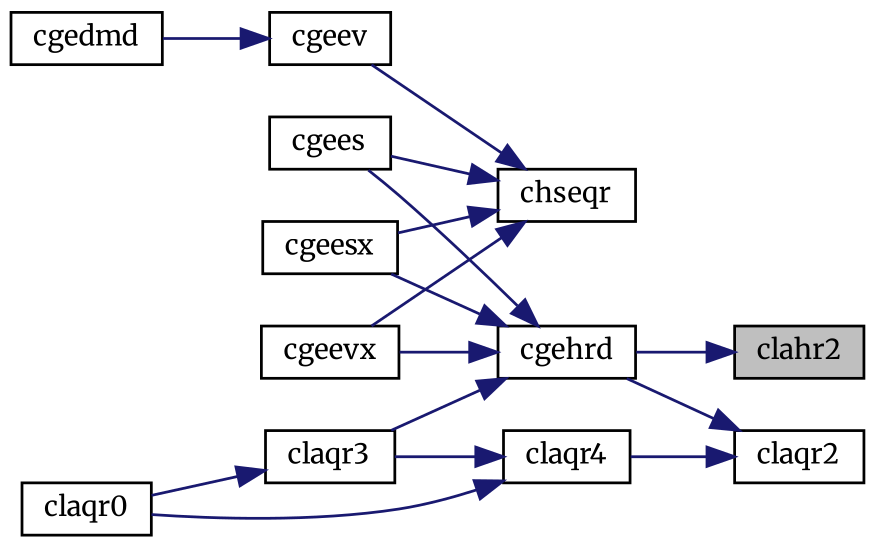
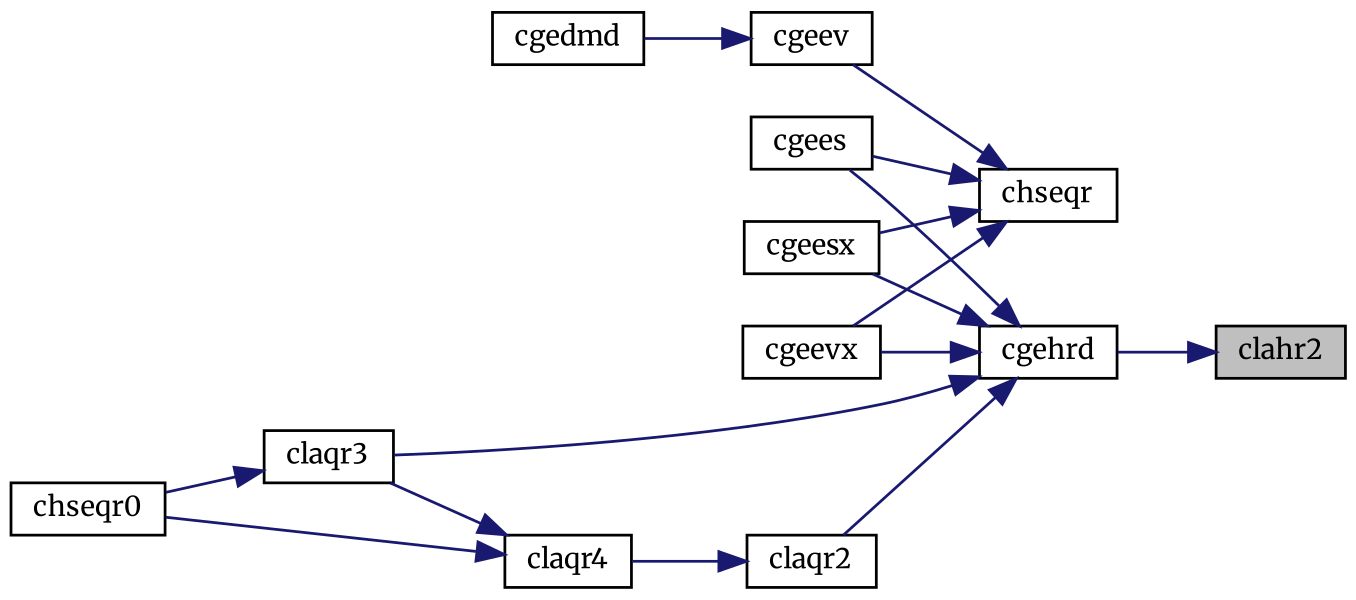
edge "cgehrd" -> "claqr2": reversed
node "claqr0": label "claqr0" -> "chseqr0"
